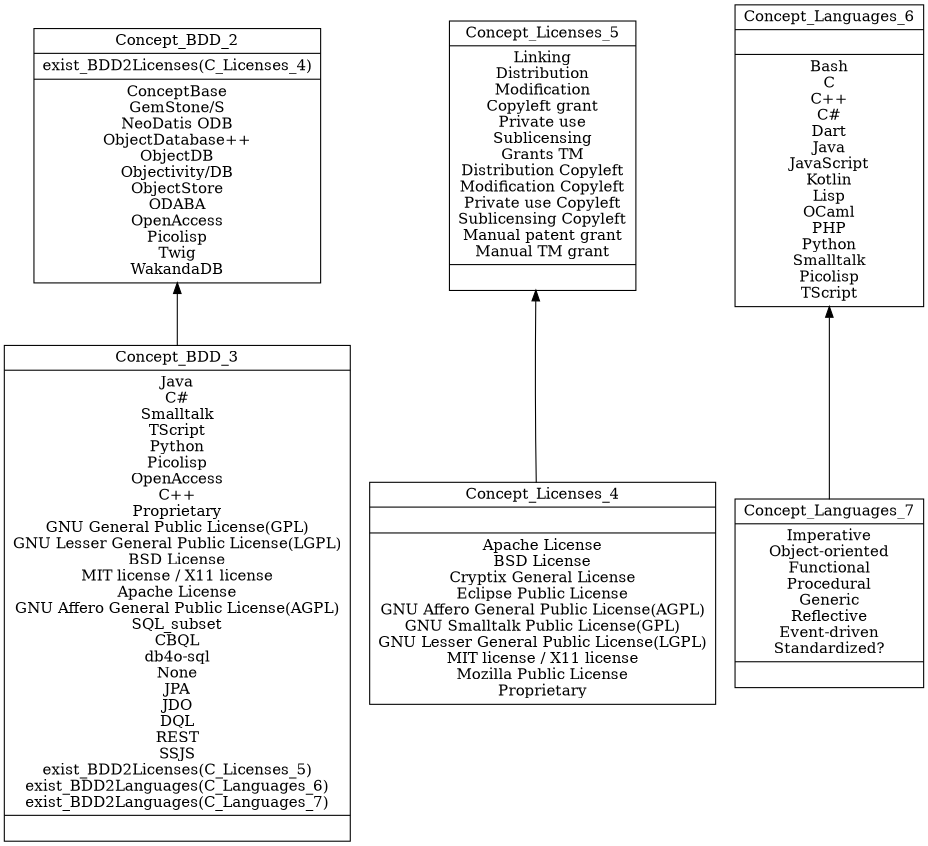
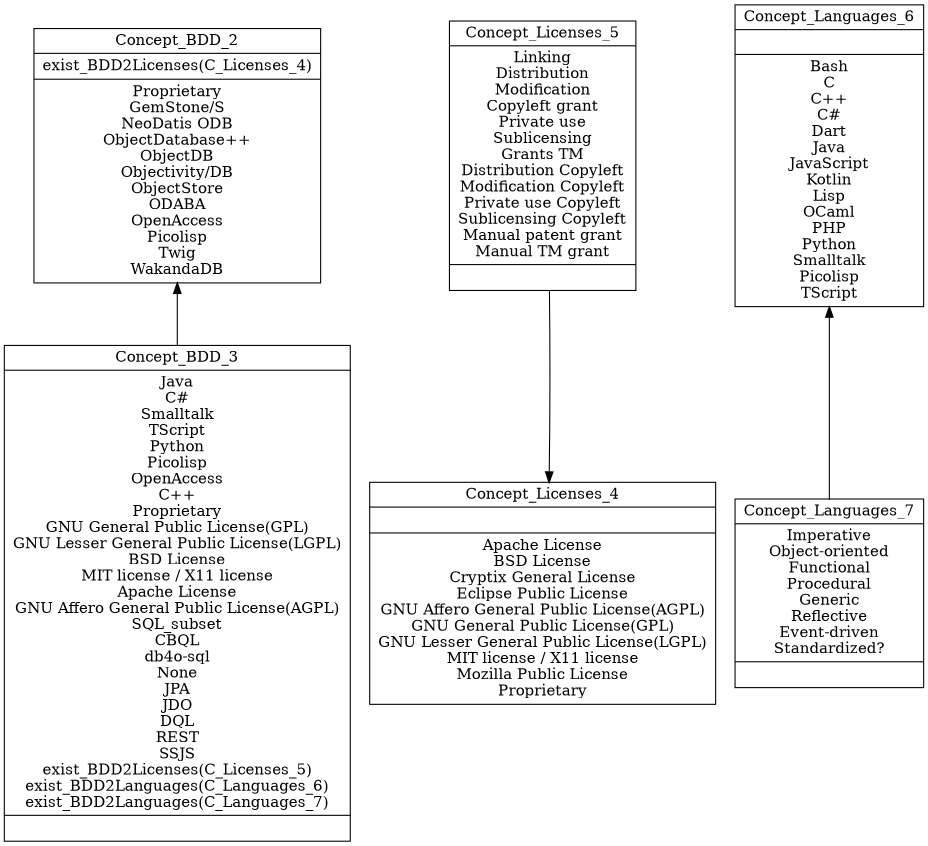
node "Concept_BDD_2": text "ConceptBase" -> "Proprietary"
edge "Concept_Licenses_4" -> "Concept_Licenses_5": reversed
node "Concept_Licenses_4": text "GNU Smalltalk Public License(GPL)" -> "GNU General Public License(GPL)"
